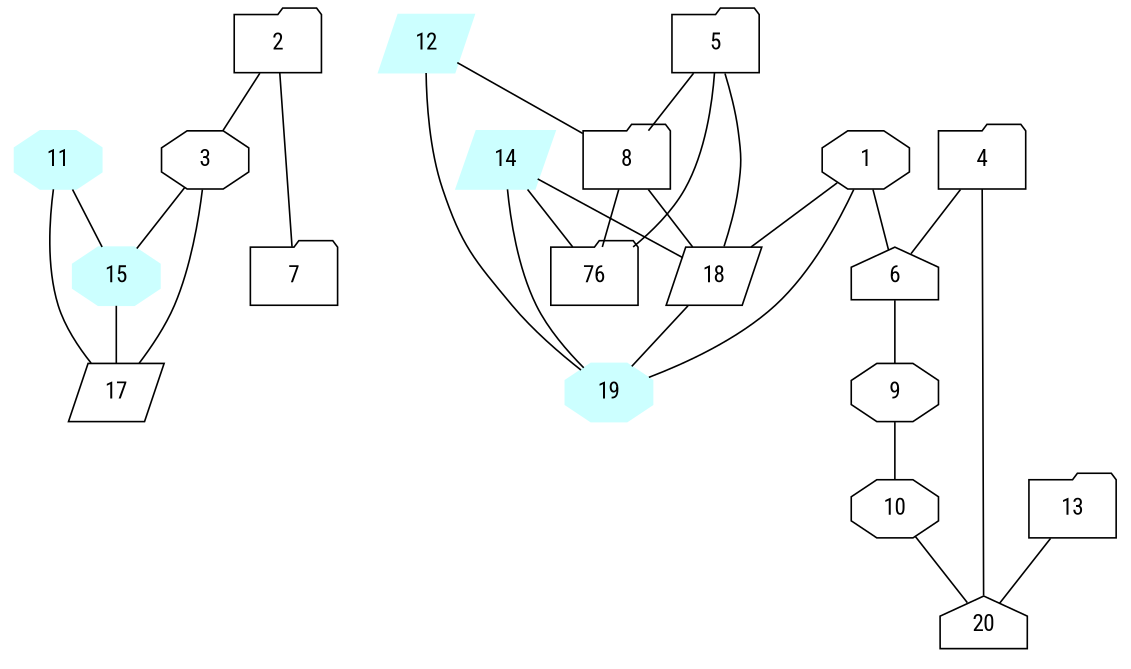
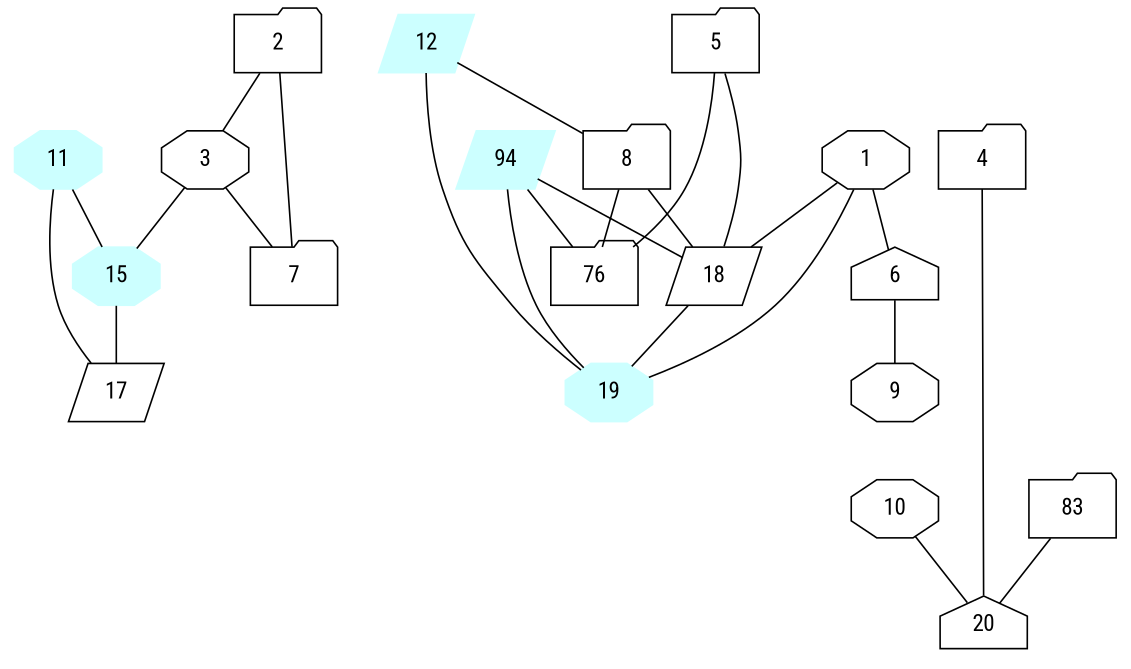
edge "5" -- "8": removed
node "14": label "14" -> "94"
edge "4" -- "6": removed
edge "3" -- "17": now "3" -- "7"
edge "9" -- "10": removed
node "13": label "13" -> "83"
